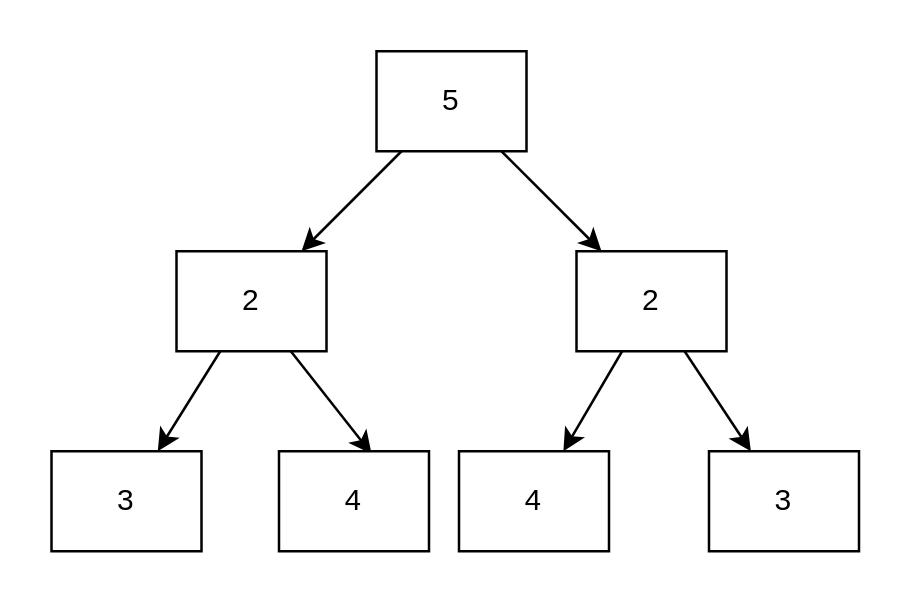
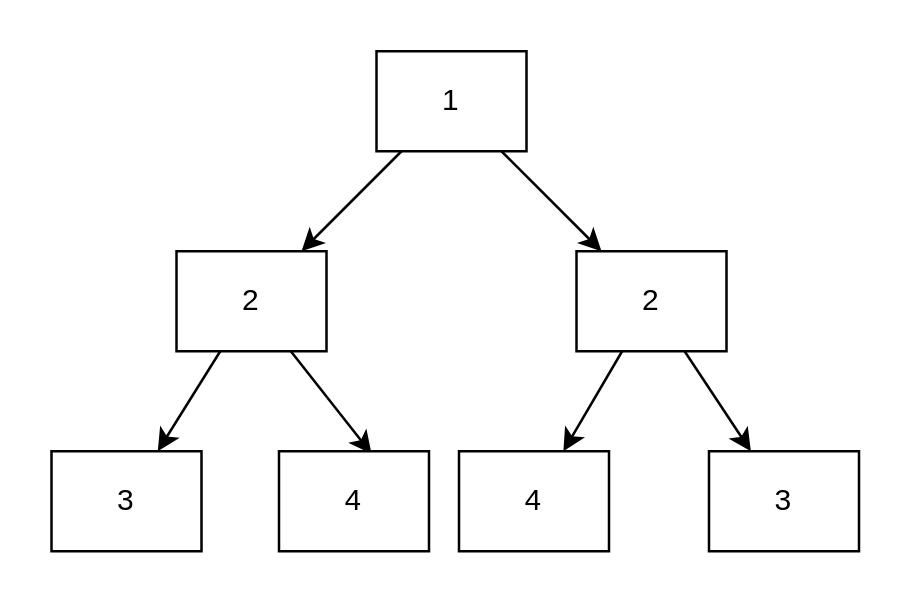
node "5": label "5" -> "1"
